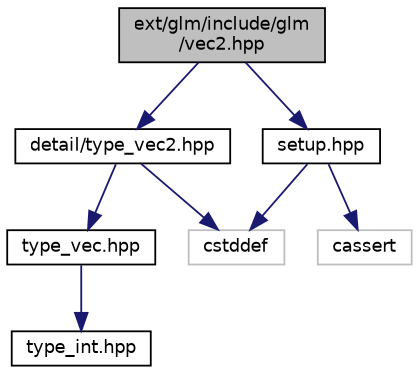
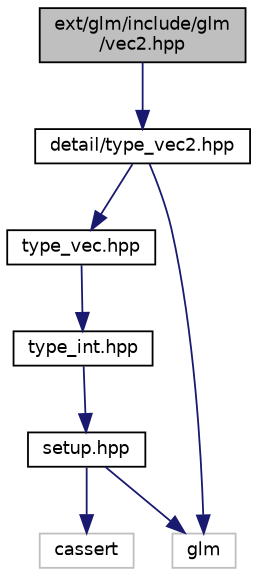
edge "ext/glm/include/glm /vec2.hpp" -> "setup.hpp": now "type_int.hpp" -> "setup.hpp"
node "cstddef": label "cstddef" -> "glm"
